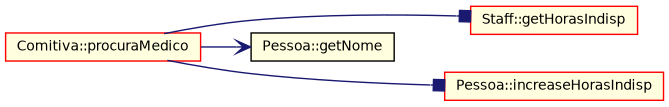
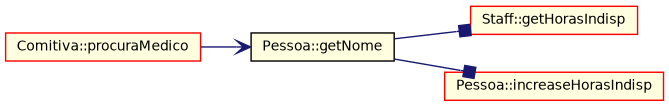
edge "Comitiva::procuraMedico" -> "Staff::getHorasIndisp": now "Pessoa::getNome" -> "Staff::getHorasIndisp"
edge "Comitiva::procuraMedico" -> "Pessoa::increaseHorasIndisp": now "Pessoa::getNome" -> "Pessoa::increaseHorasIndisp"
